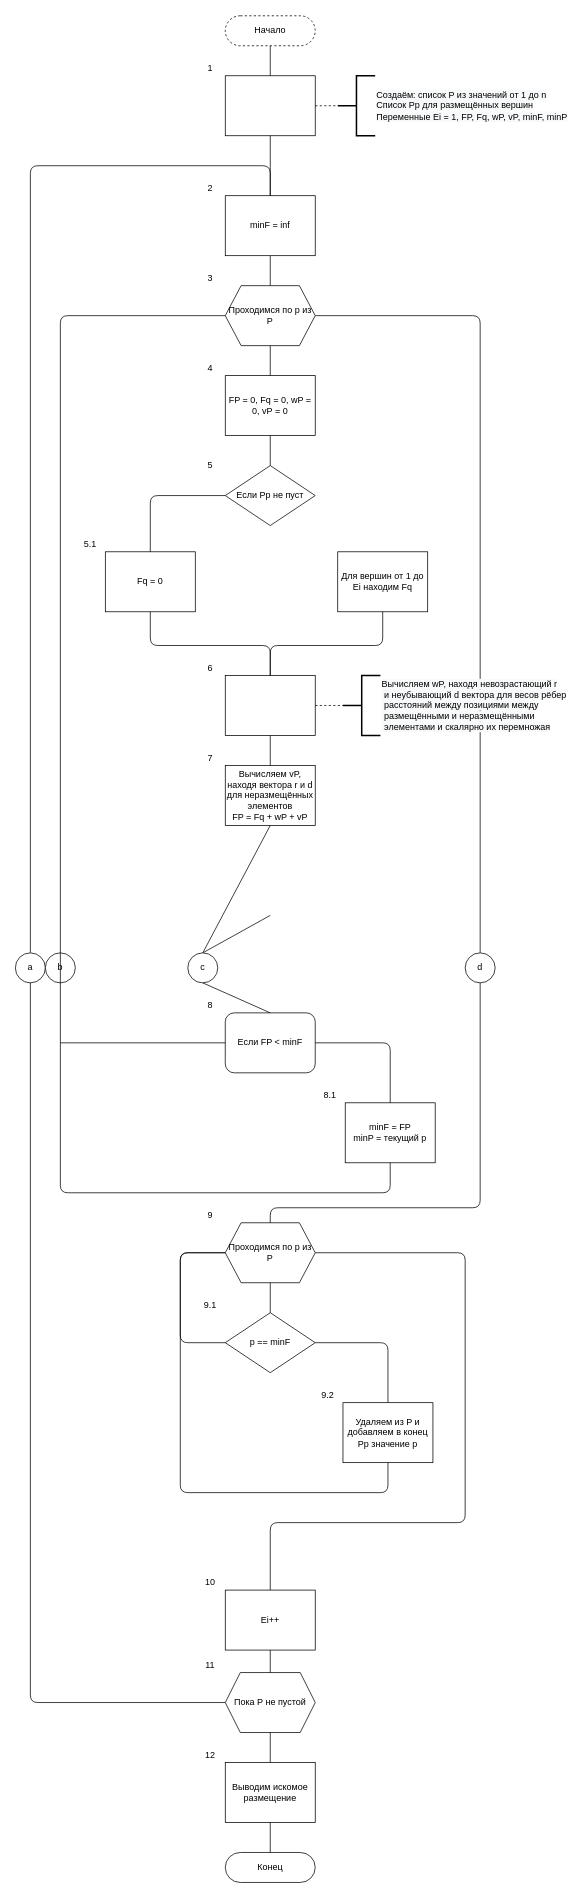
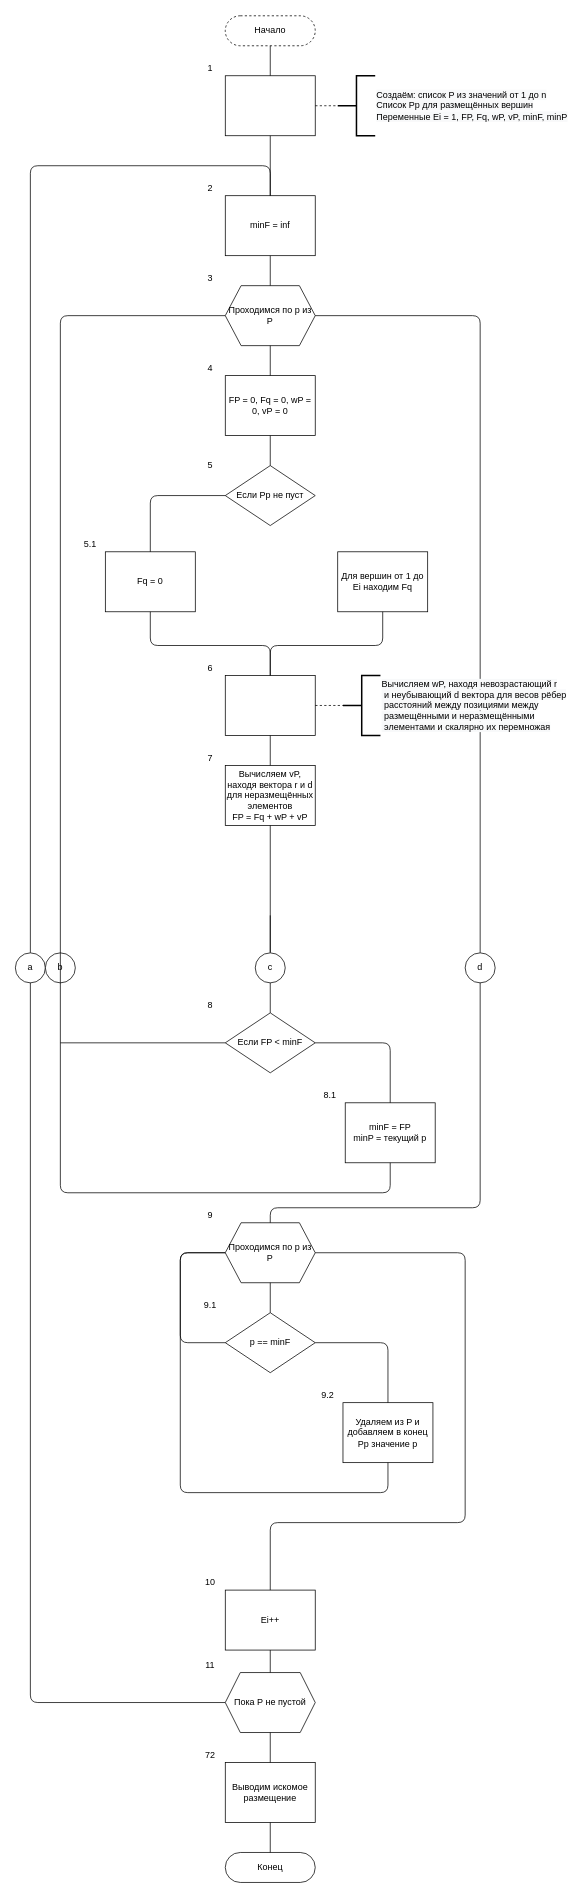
node "c": moved (203, 968) -> (270, 968)
node "Если FP < minF": shape rounded rectangle -> diamond
node "12": label "12" -> "72"
